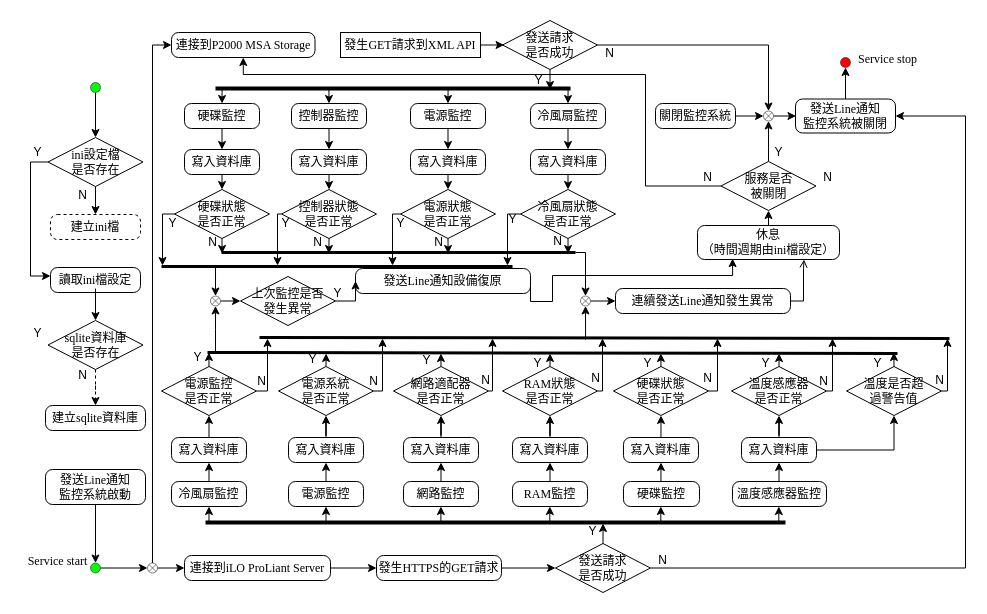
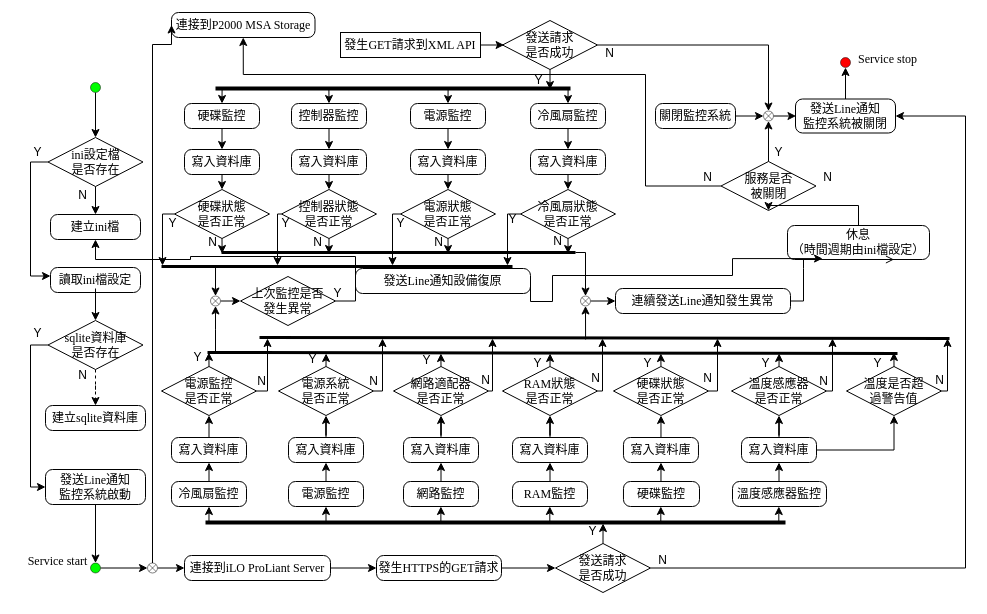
node "連接到P2000 MSA Storage": moved (243, 45) -> (243, 25)
node "建立ini檔": style dashed -> solid
node "休息（時間週期由ini檔設定）": moved (769, 243) -> (859, 243)
edge "上次監控是否發生異常" -> "發送Line通知設備復原": now "上次監控是否發生異常" -> "建立ini檔"
edge "sqlite資料庫是否存在" -> "發送Line通知監控系統啟動": added
